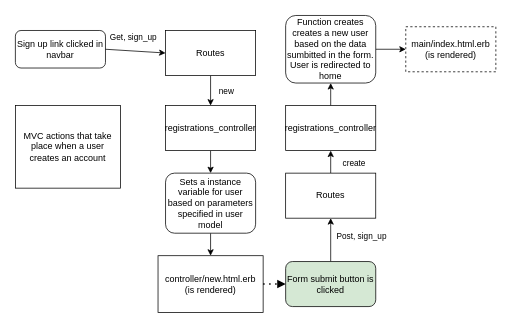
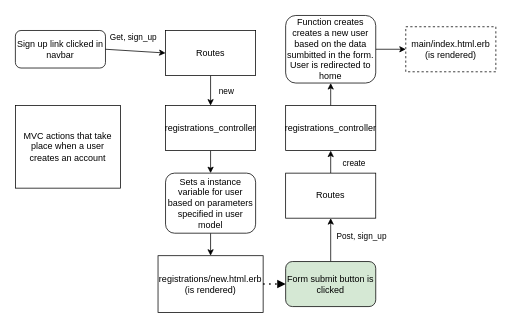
node "controller/new.html.erb (is rendered)": label "controller/new.html.erb (is rendered)" -> "registrations/new.html.erb (is rendered)"
